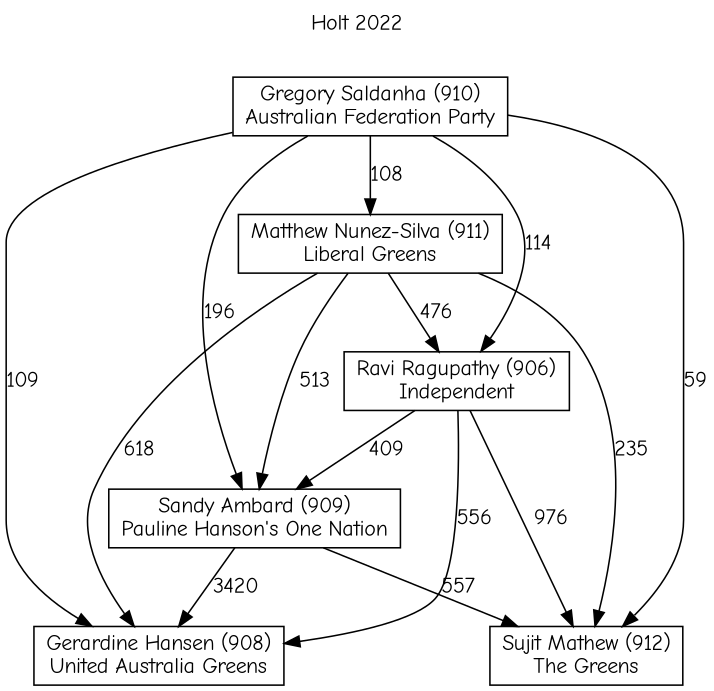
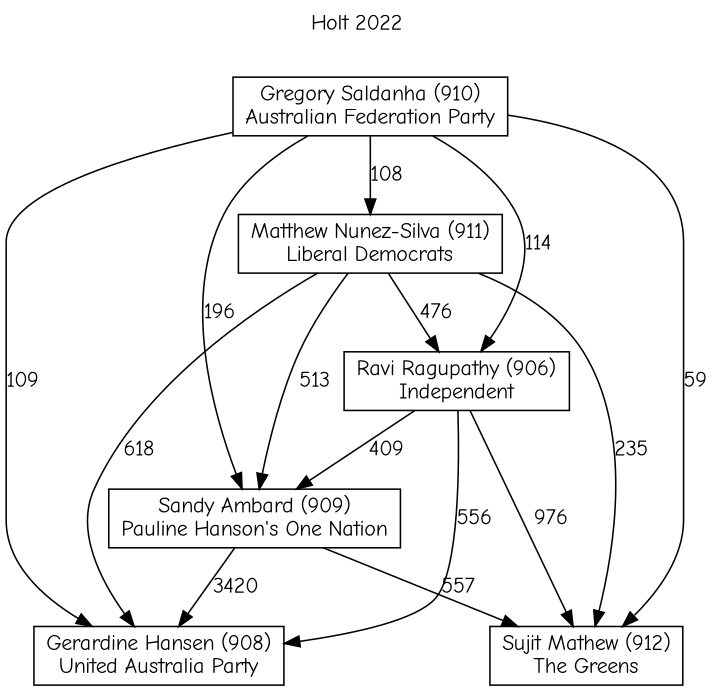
node "Matthew Nunez-Silva (911) Liberal Greens": label "Matthew Nunez-Silva (911) Liberal Greens" -> "Matthew Nunez-Silva (911) Liberal Democrats"
node "Gerardine Hansen (908) United Australia Greens": label "Gerardine Hansen (908) United Australia Greens" -> "Gerardine Hansen (908) United Australia Party"
